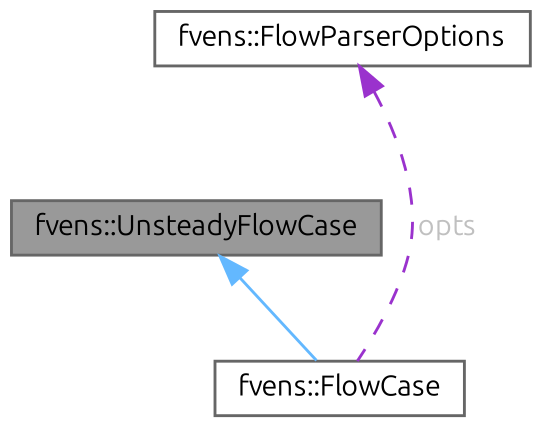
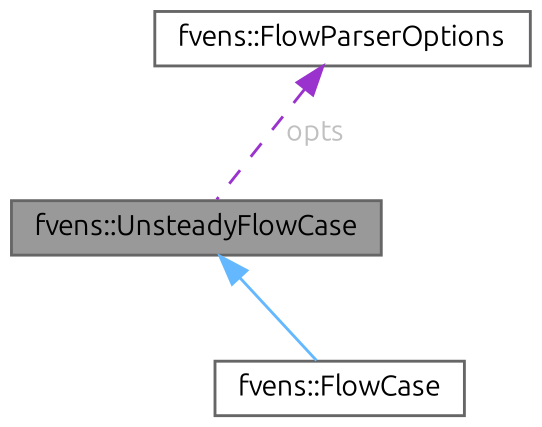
edge "fvens::FlowCase" -> "fvens::FlowParserOptions": now "fvens::UnsteadyFlowCase" -> "fvens::FlowParserOptions"
